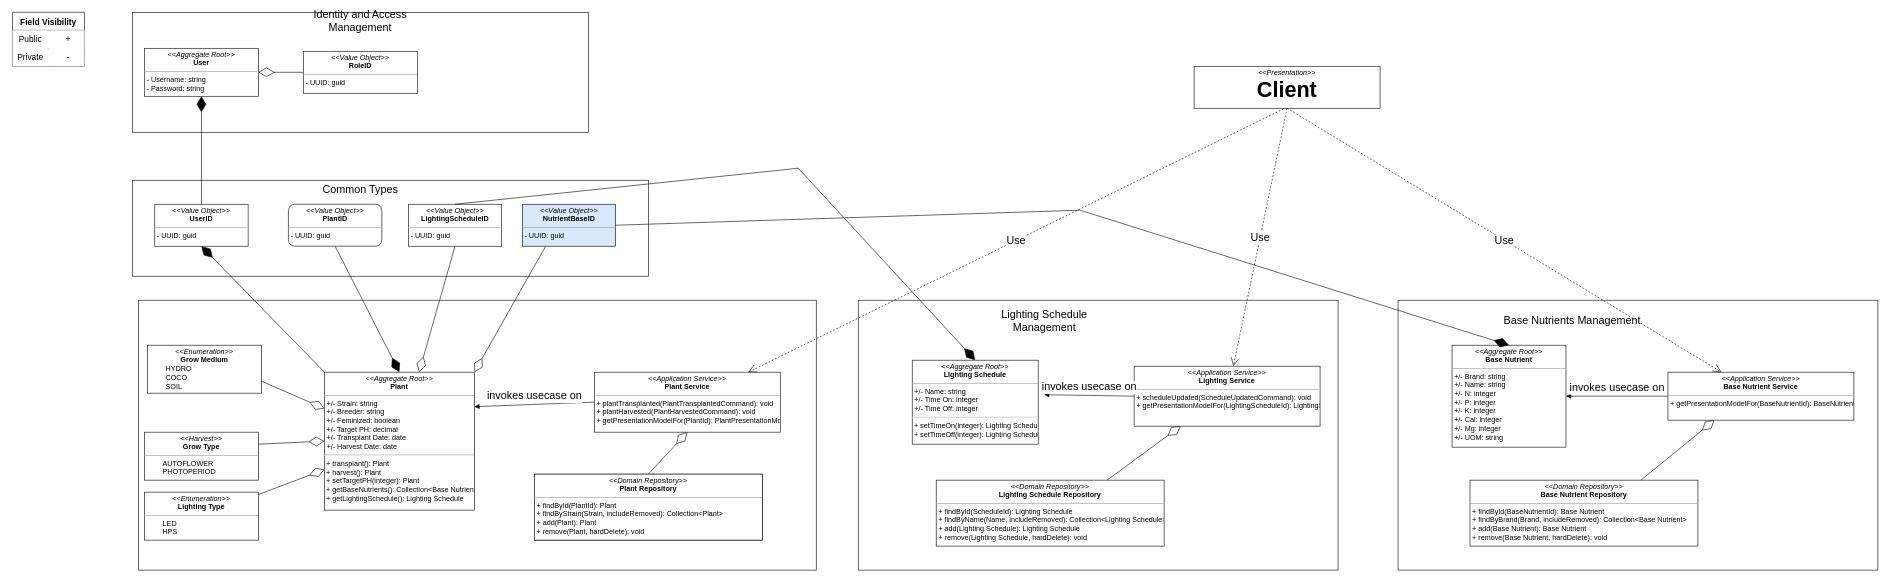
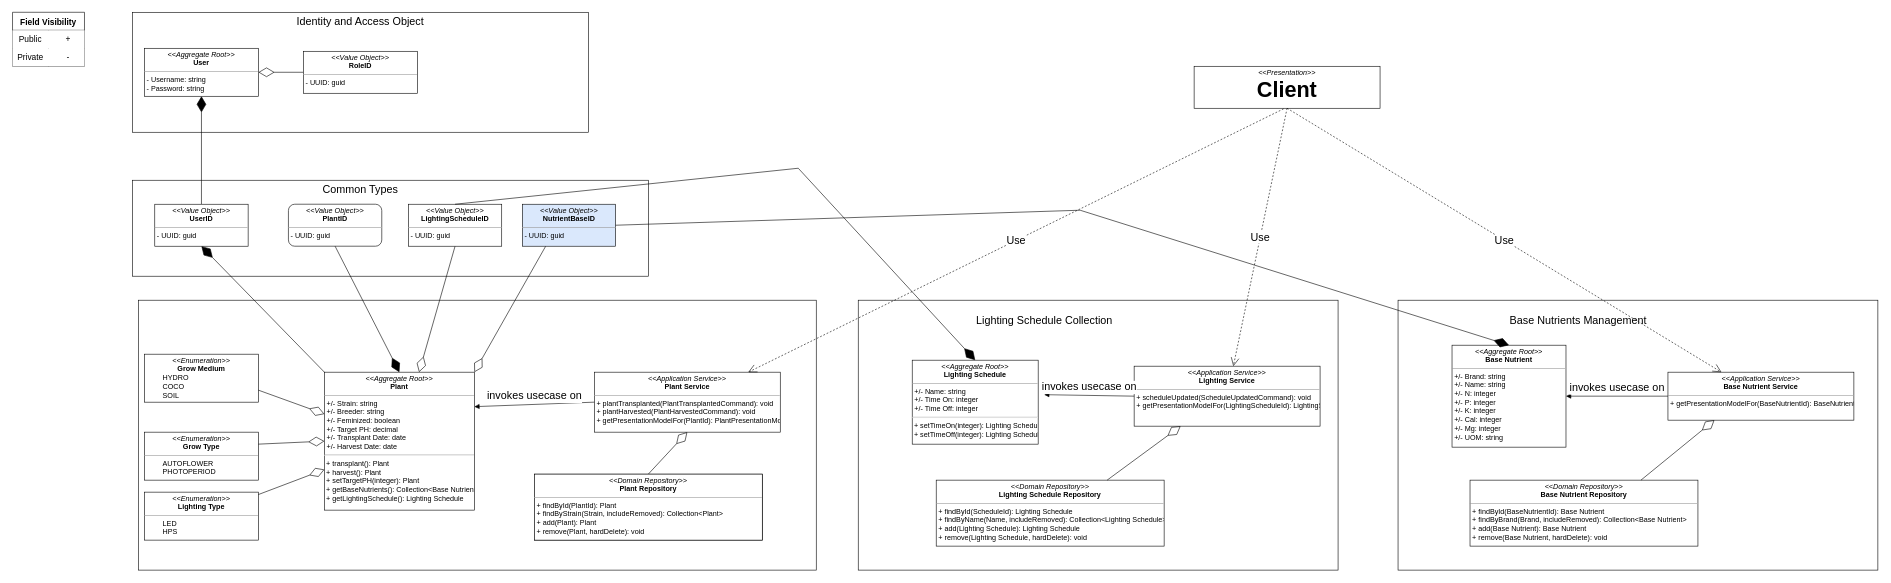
node "Identity and Access Management": label "Identity and Access Management" -> "Identity and Access Object"
node "Lighting Schedule Management": label "Lighting Schedule Management" -> "Lighting Schedule Collection"
node "Base Nutrients Management": moved (1572, 321) -> (1578, 321)
node "<<Enumeration>> Grow Medium HYDRO COCO SOIL": moved (204, 369) -> (201, 378)
node "<<Harvest>> Grow Type AUTOFLOWER PHOTOPERIOD": label "<<Harvest>> Grow Type AUTOFLOWER PHOTOPERIOD" -> "<<Enumeration>> Grow Type AUTOFLOWER PHOTOPERIOD"
